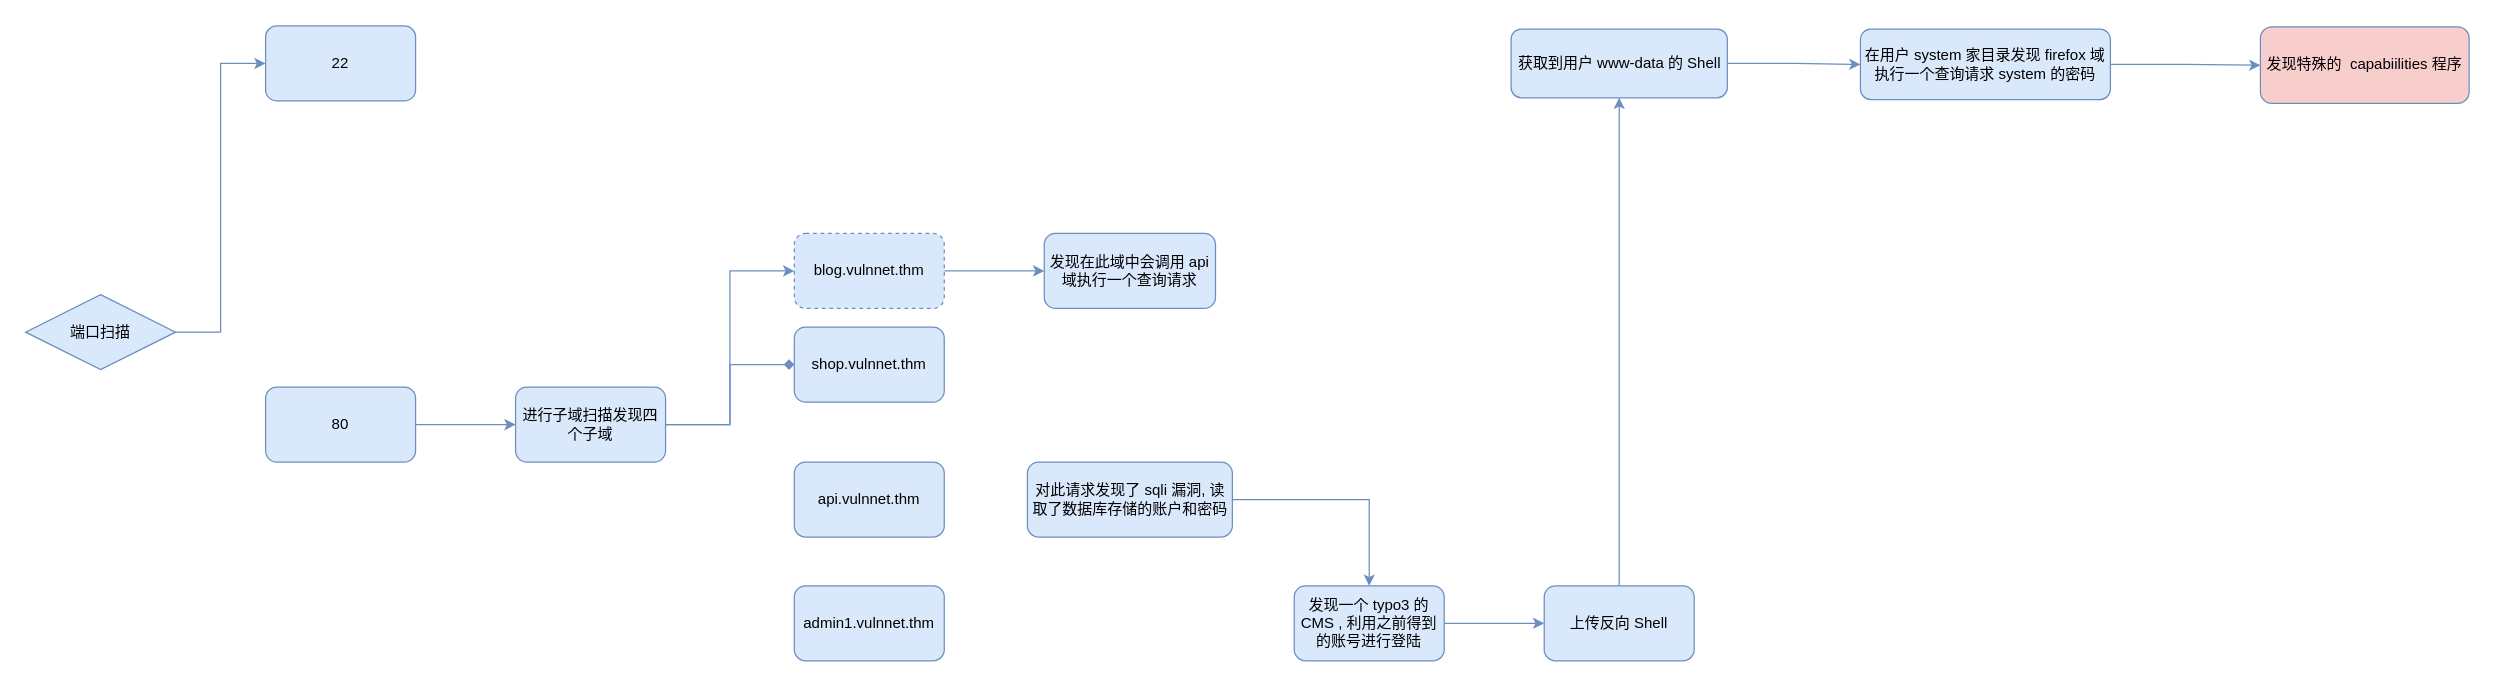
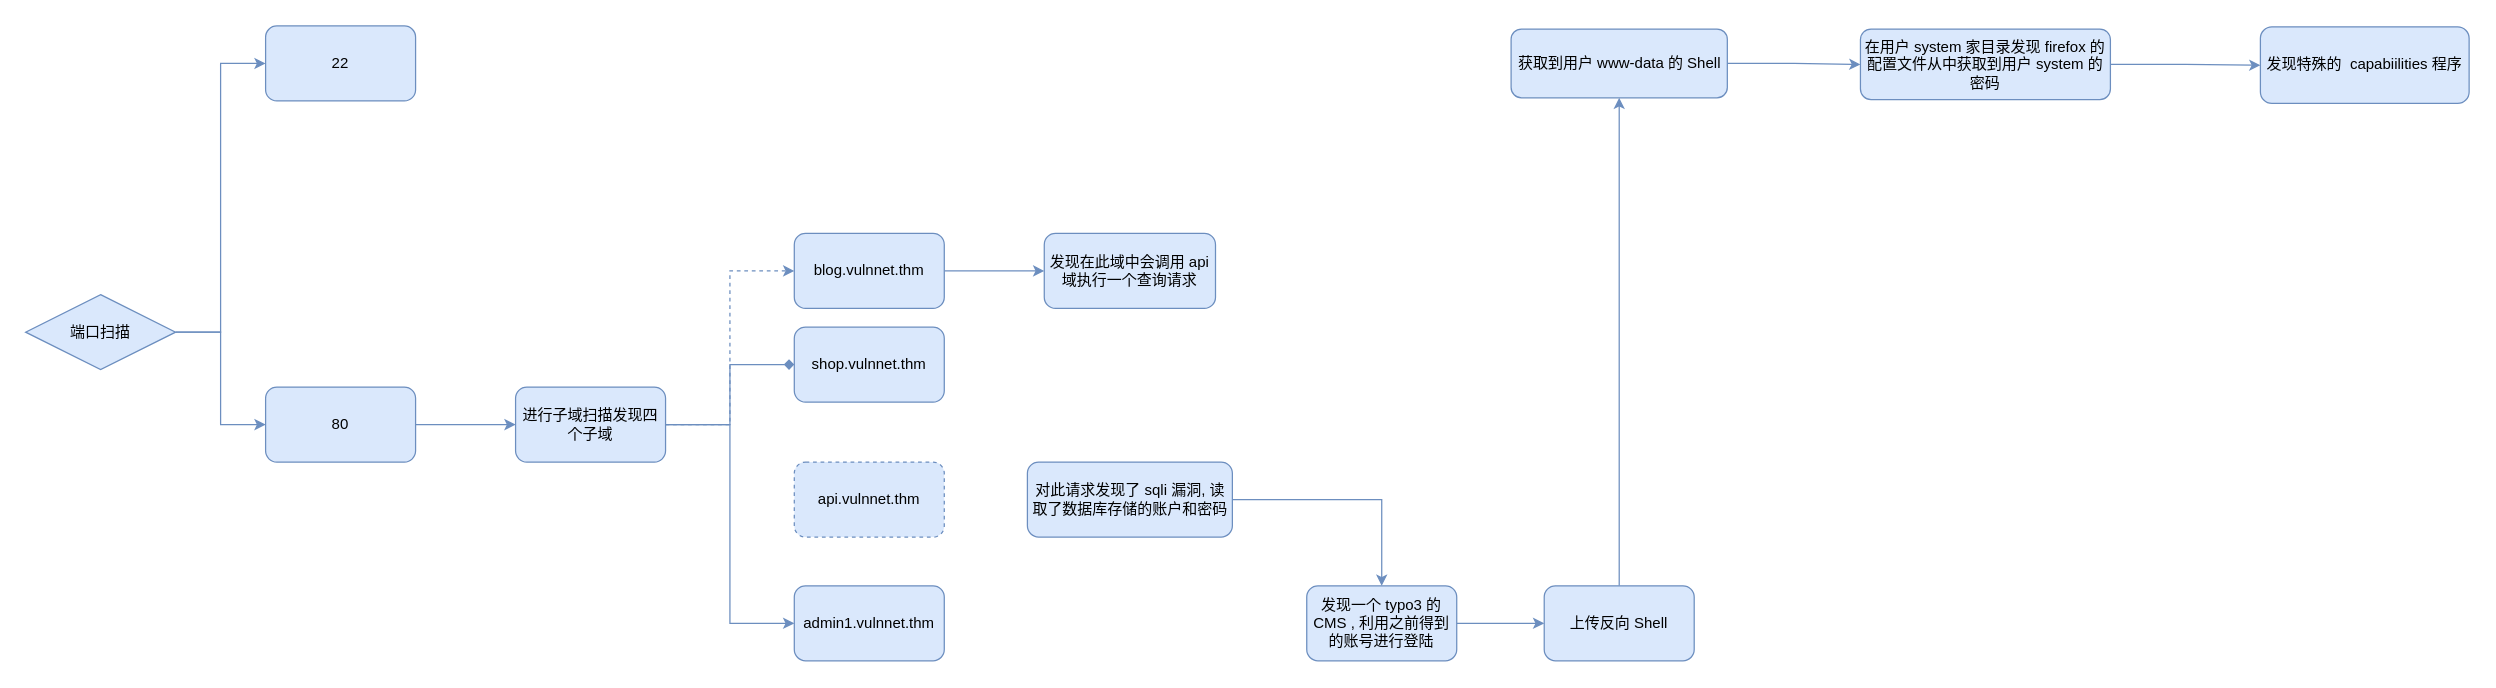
node "在用户 system 家目录发现 firefox 域执行一个查询请求 system 的密码": label "在用户 system 家目录发现 firefox 域执行一个查询请求 system 的密码" -> "在用户 system 家目录发现 firefox 的配置文件从中获取到用户 system 的密码"
node "发现特殊的 capabiilities 程序": fillcolor #f8cecc -> #dae8fc
node "blog.vulnnet.thm": style dashed -> solid
edge "进行子域扫描发现四个子域" -> "blog.vulnnet.thm": style solid -> dashed
edge "端口扫描" -> "80": added
node "api.vulnnet.thm": style solid -> dashed
edge "进行子域扫描发现四个子域" -> "admin1.vulnnet.thm": added
node "发现一个 typo3 的 CMS , 利用之前得到的账号进行登陆": moved (1369, 623) -> (1382, 623)
